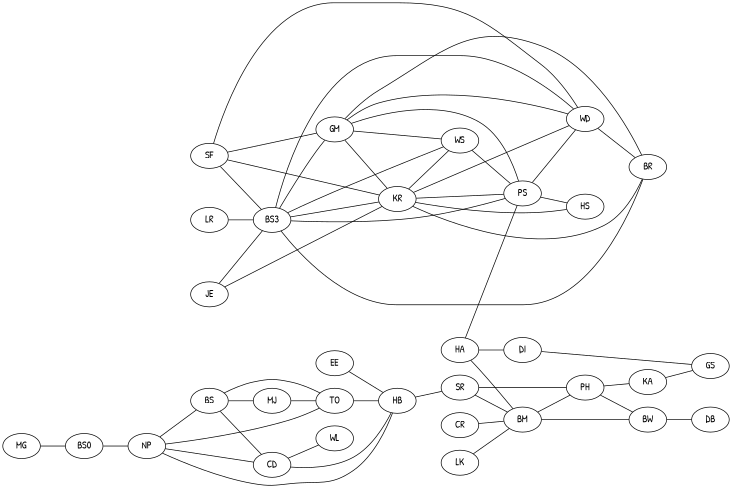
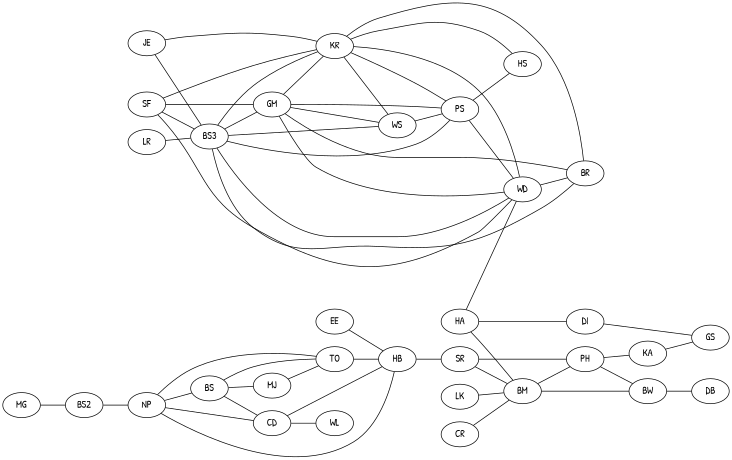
edge "PS" -- "HA": now "WD" -- "HA"
node "BS0": label "BS0" -> "BS2"
